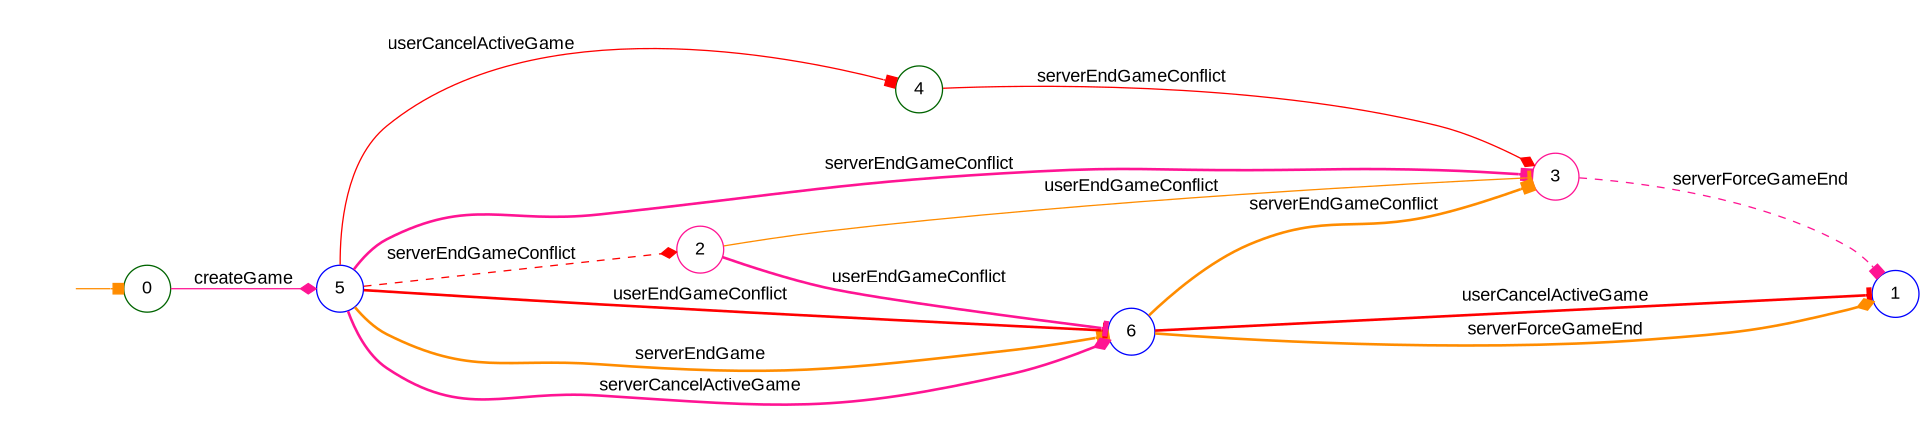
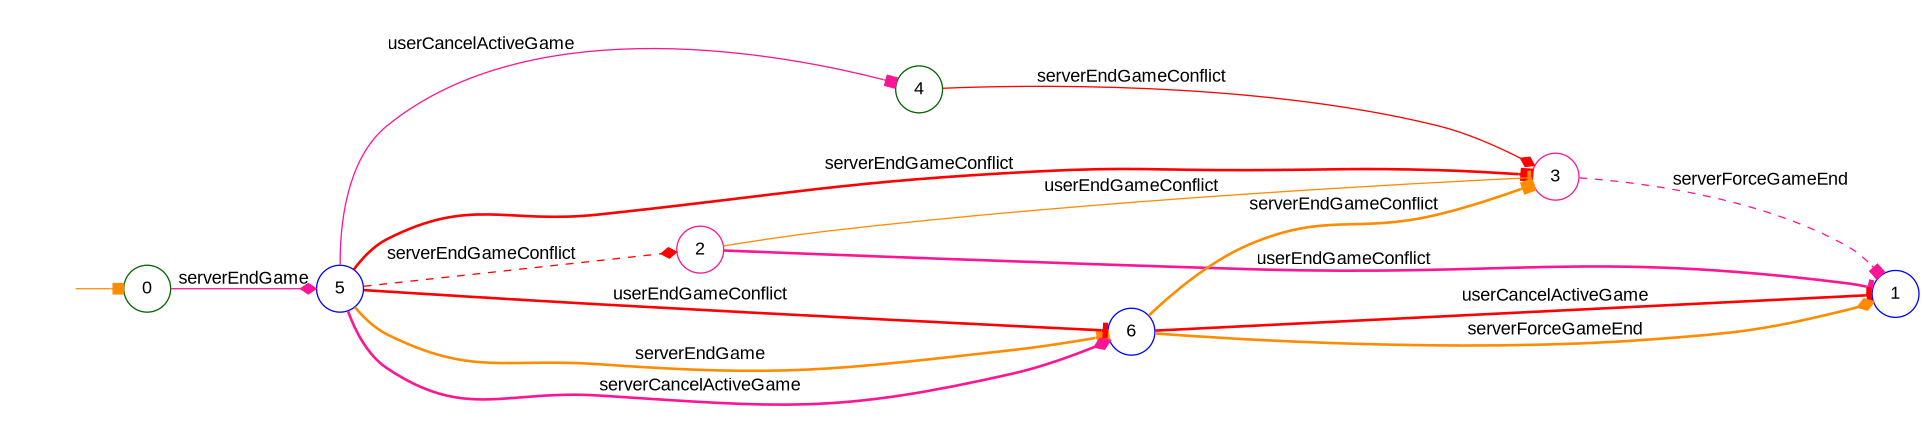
edge "5" -> "4": color red -> deeppink
edge "5" -> "3": color deeppink -> red
edge "0" -> "5": label "createGame" -> "serverEndGame"
edge "2" -> "6": now "2" -> "1"
